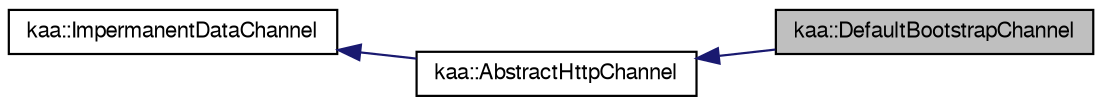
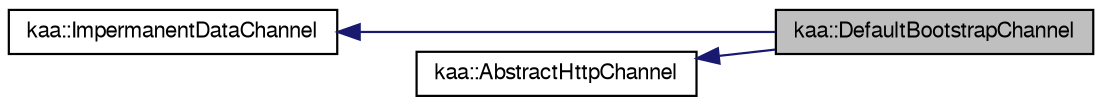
edge "kaa::AbstractHttpChannel" -> "kaa::ImpermanentDataChannel": now "kaa::DefaultBootstrapChannel" -> "kaa::ImpermanentDataChannel"
